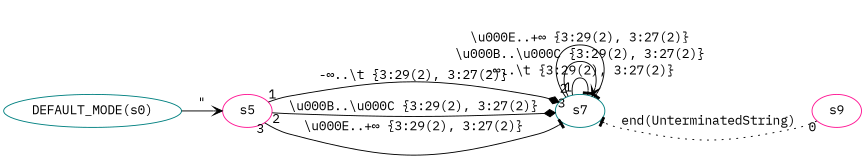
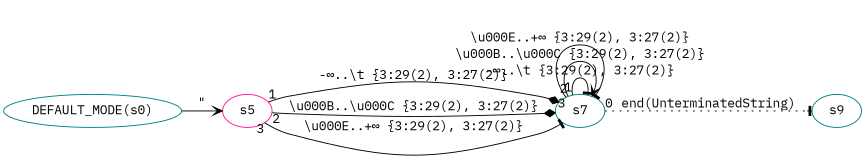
node "s9": color deeppink -> teal
edge "s9" -> "s7": reversed
